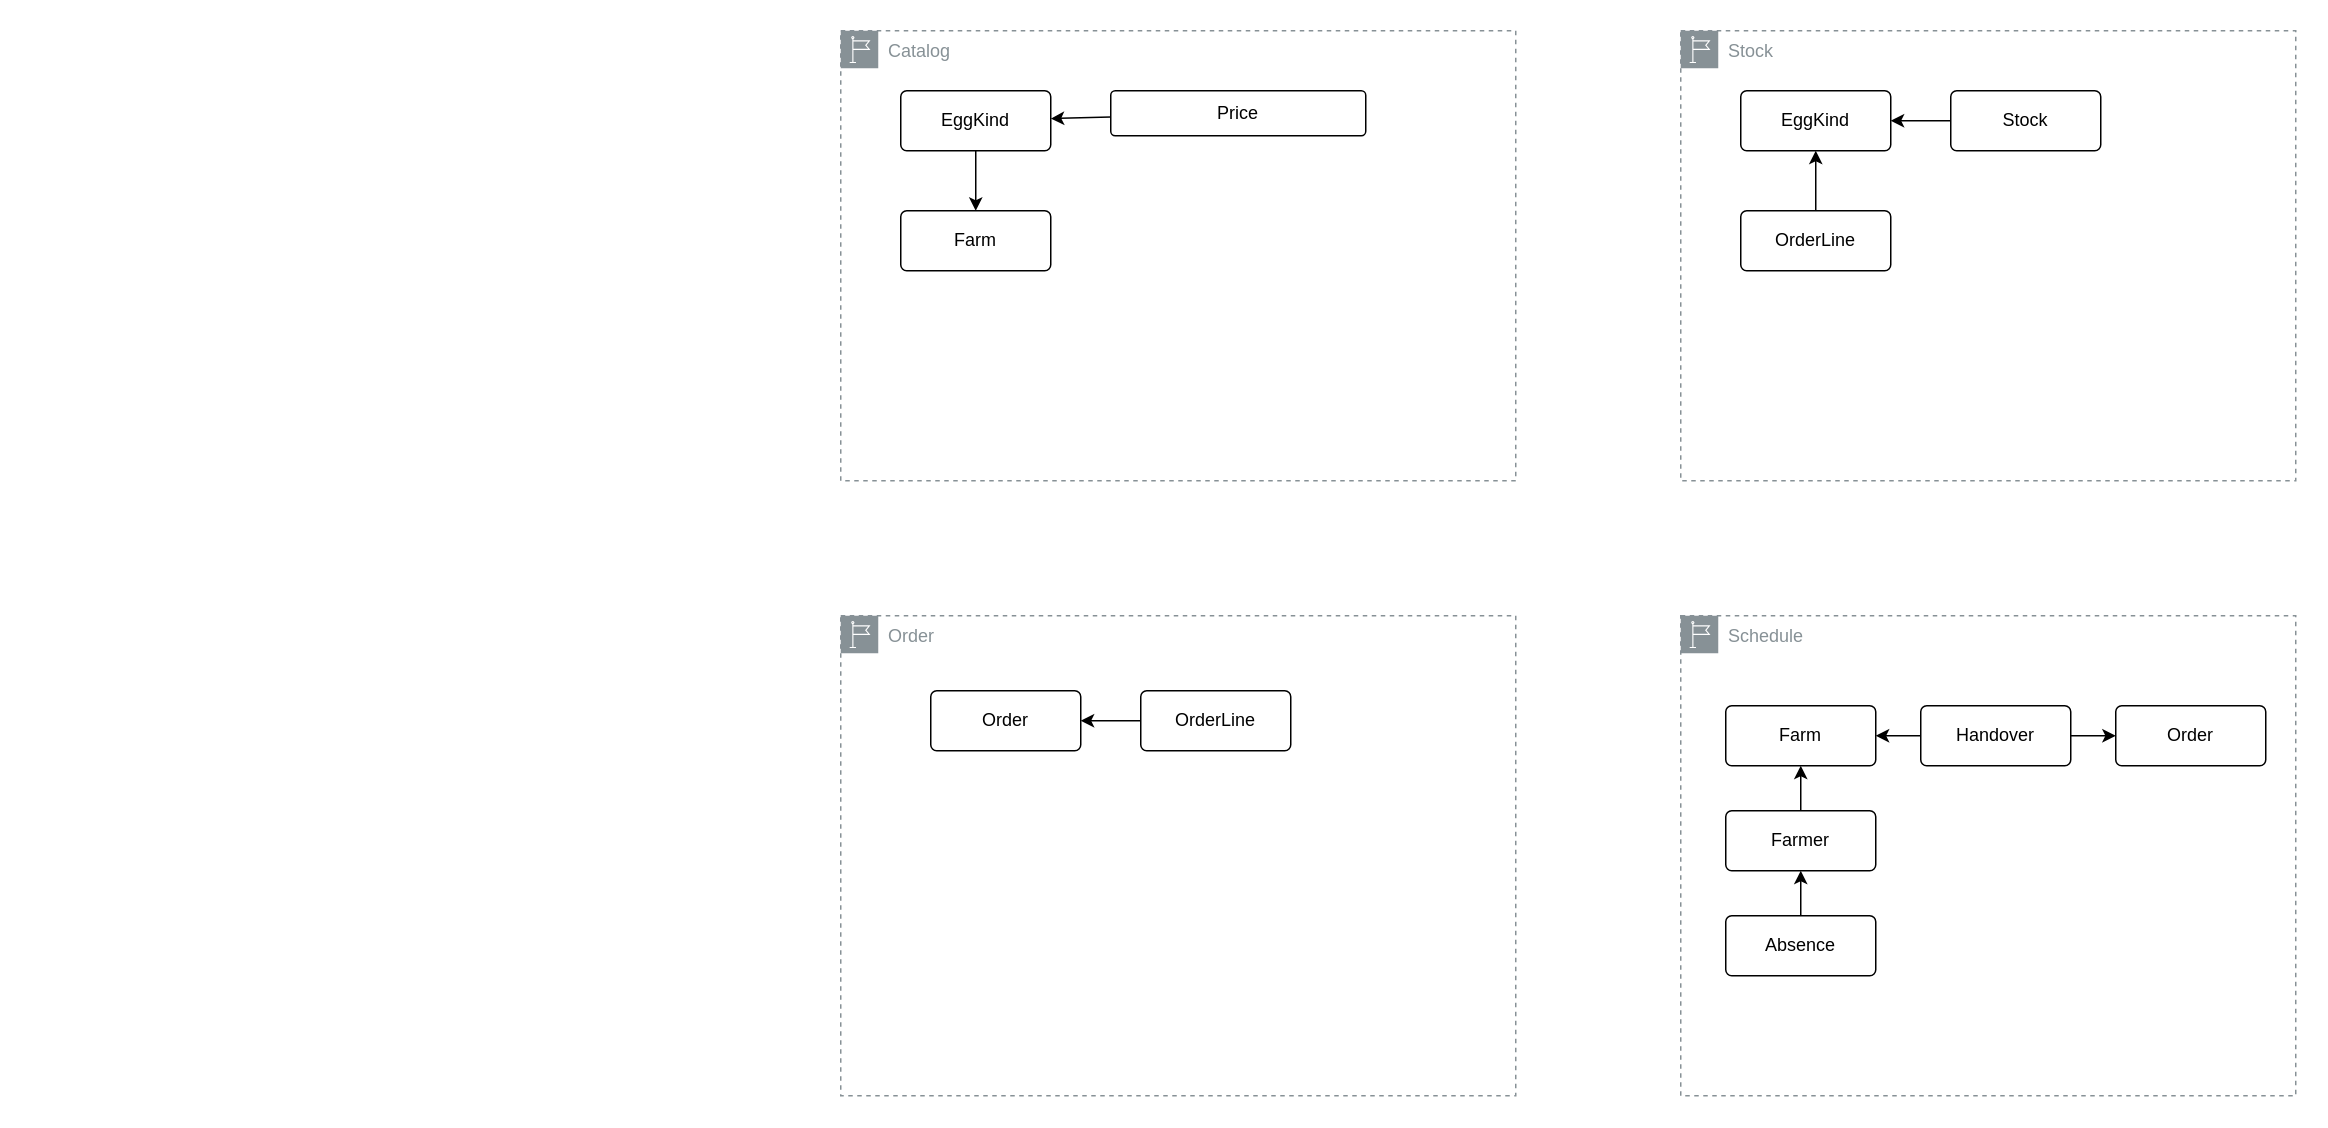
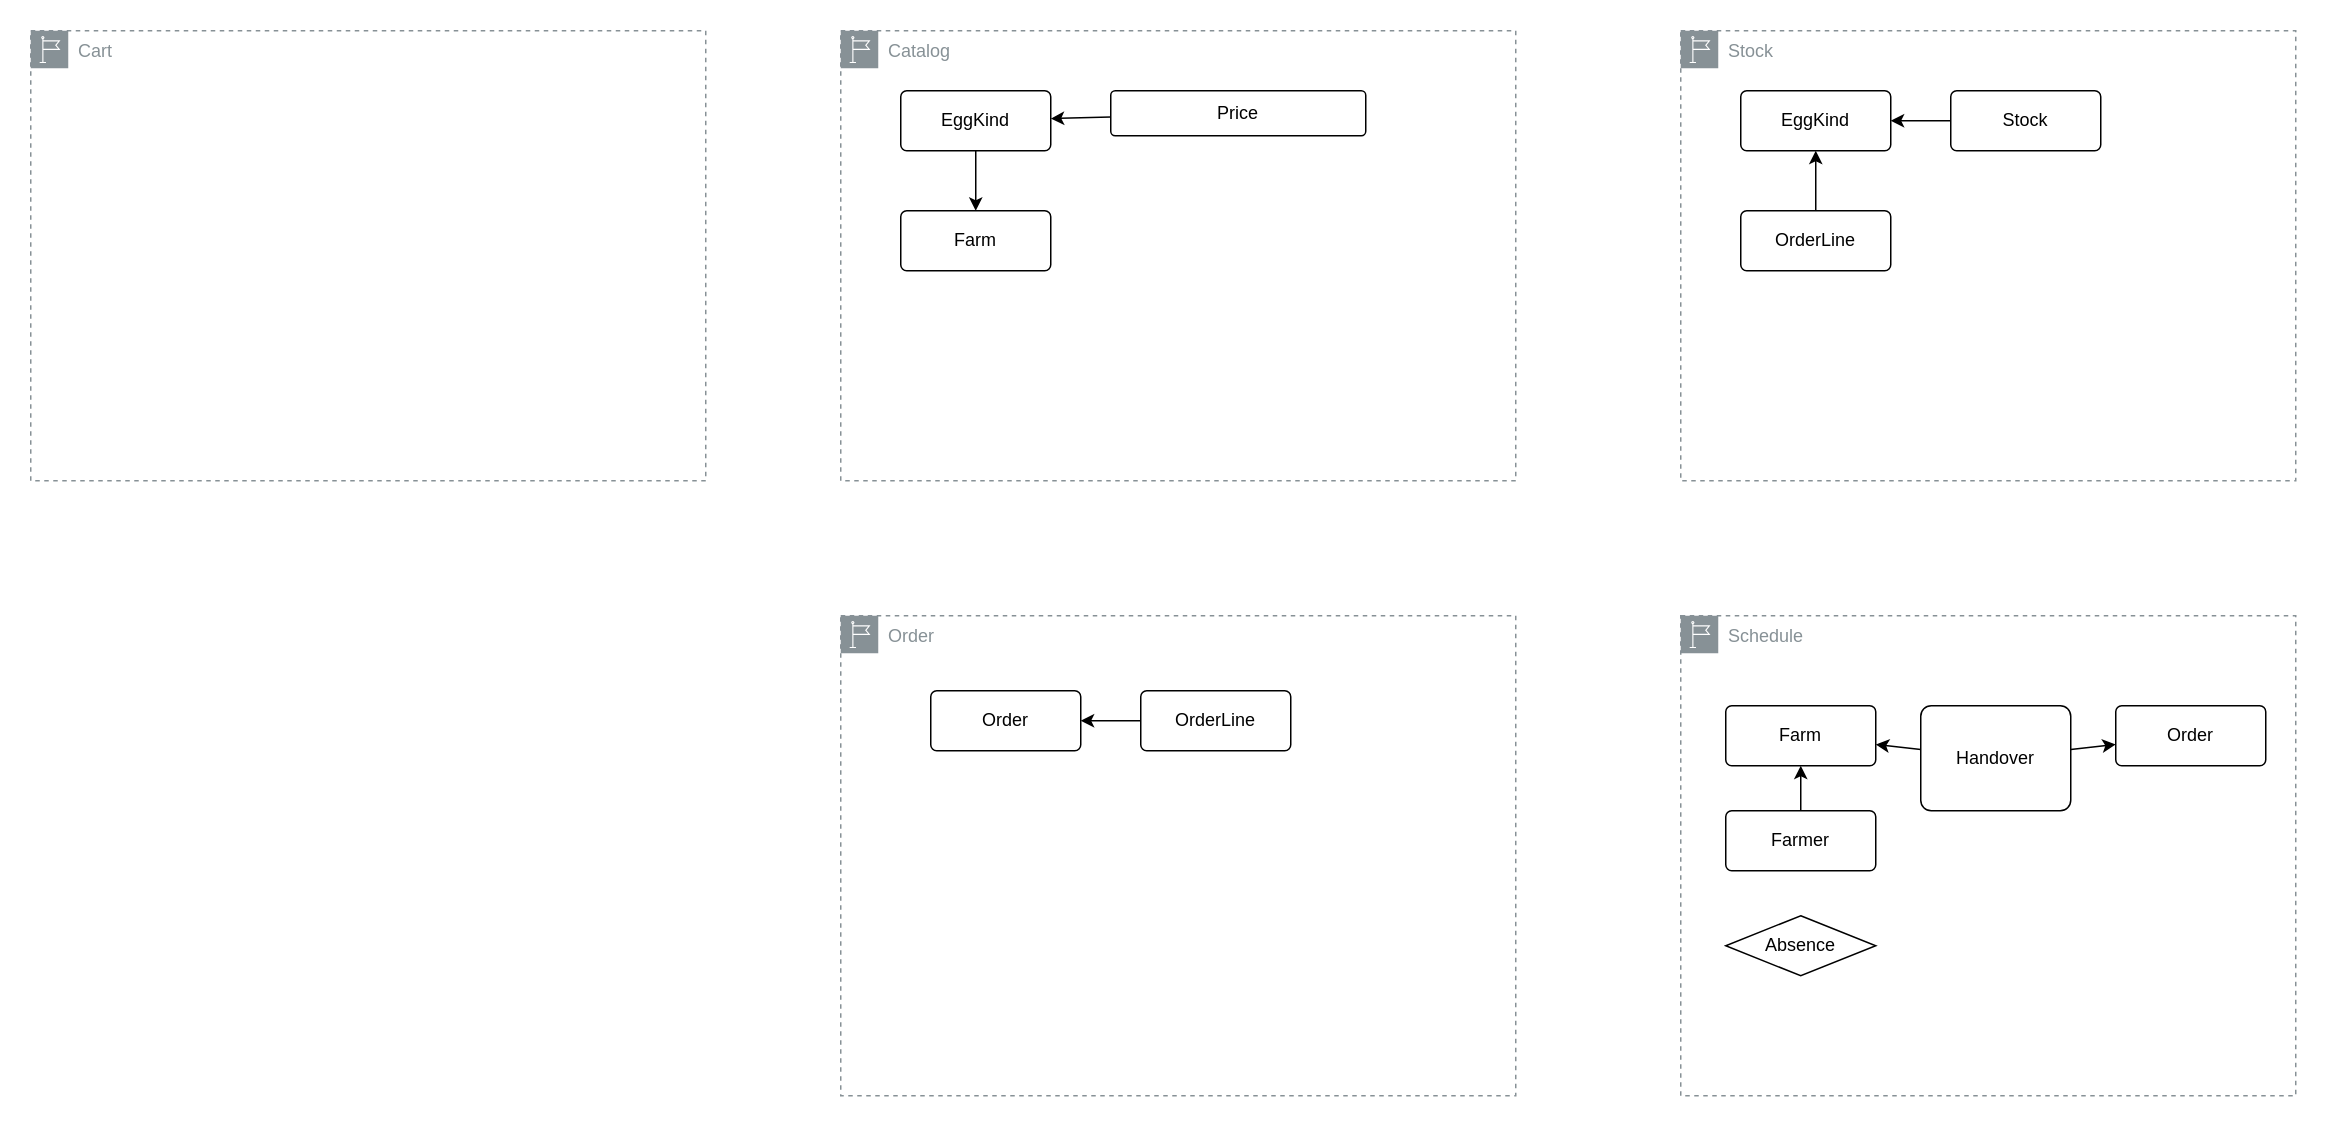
node "Cart": added
node "Handover": size 150x60 -> 150x105
edge "Absence" -> "Farmer": removed
node "Absence": shape rounded rectangle -> diamond
